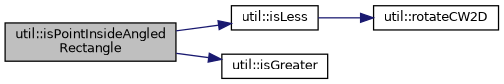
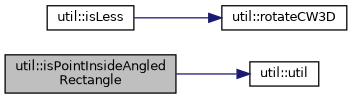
node "util::rotateCW2D": label "util::rotateCW2D" -> "util::rotateCW3D"
edge "util::isPointInsideAngled Rectangle" -> "util::isLess": removed
node "util::isGreater": label "util::isGreater" -> "util::util"
